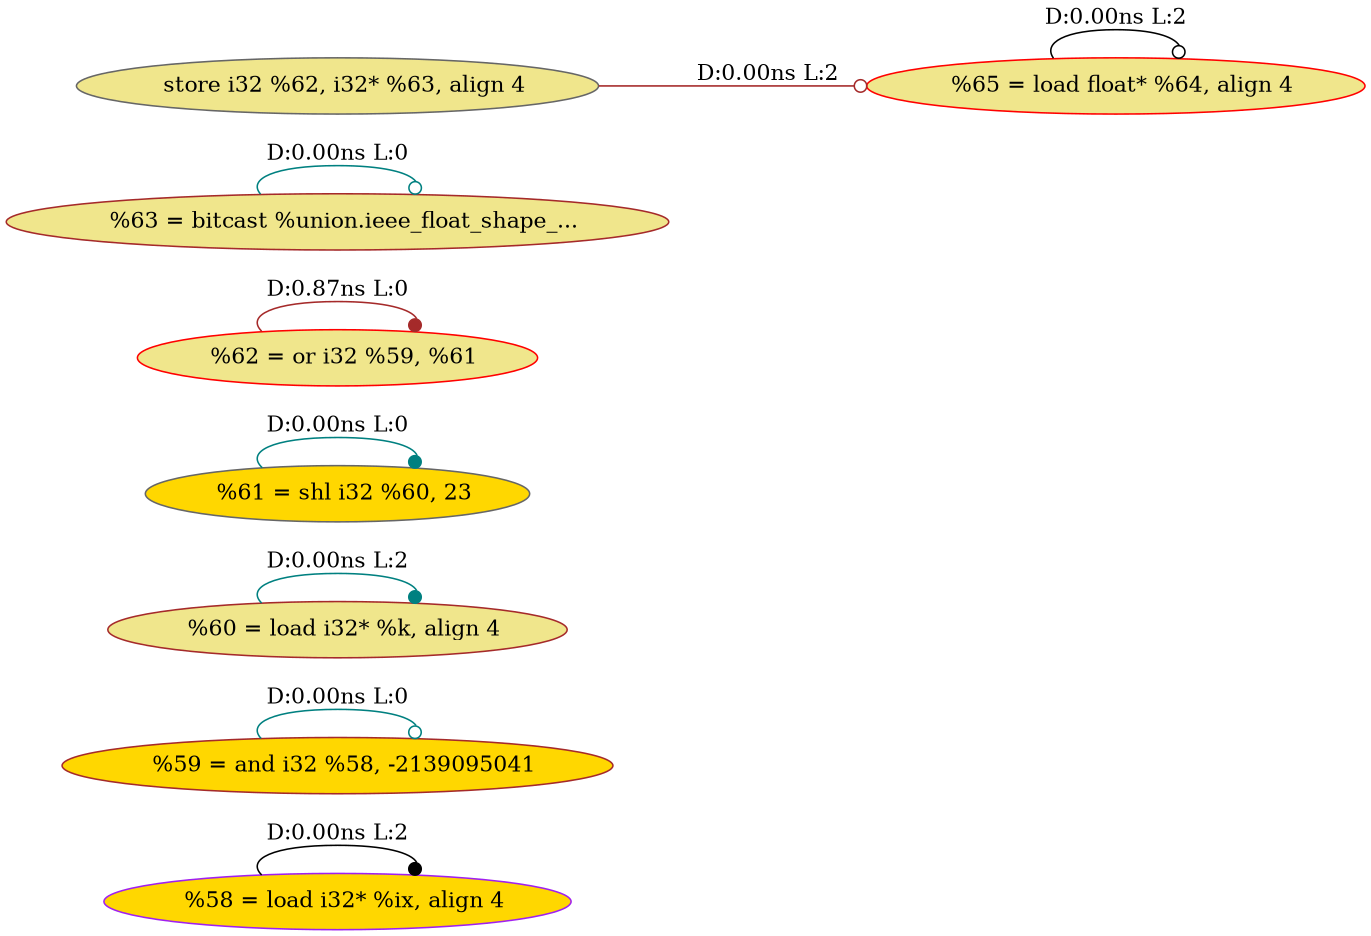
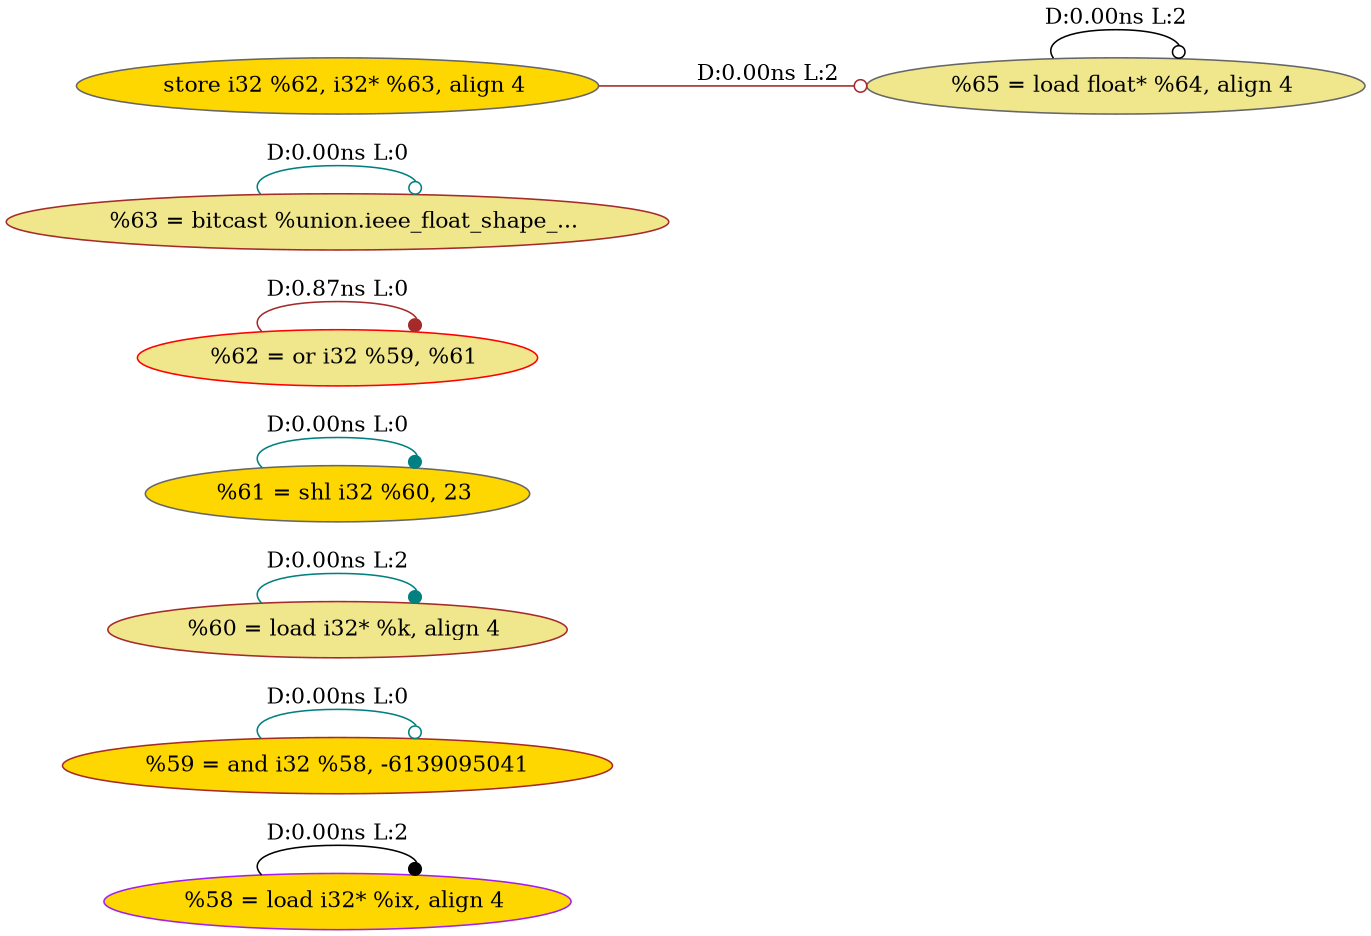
node "store i32 %62, i32* %63, align 4": fillcolor khaki -> gold
node "%65 = load float* %64, align 4": color red -> gray40
node "%59 = and i32 %58, -2139095041": label "%59 = and i32 %58, -2139095041" -> "%59 = and i32 %58, -6139095041"
